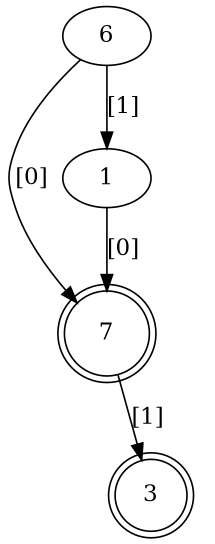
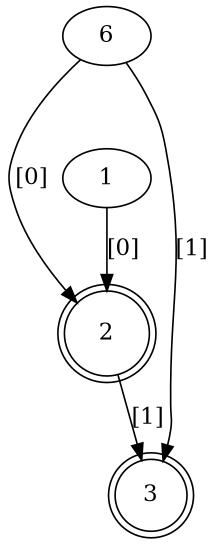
edge "6" -> "1": now "6" -> "3"
node "7": label "7" -> "2"
